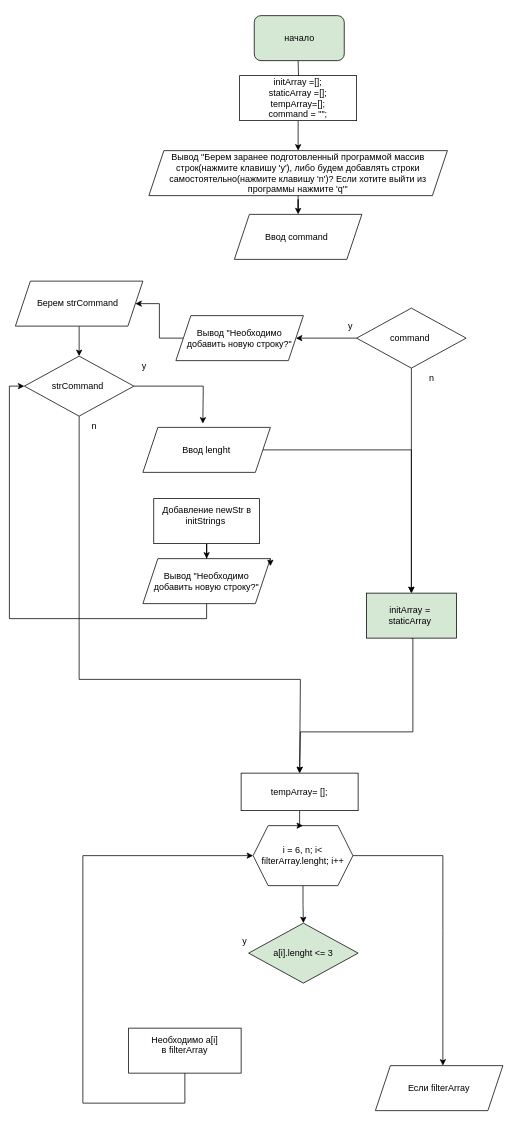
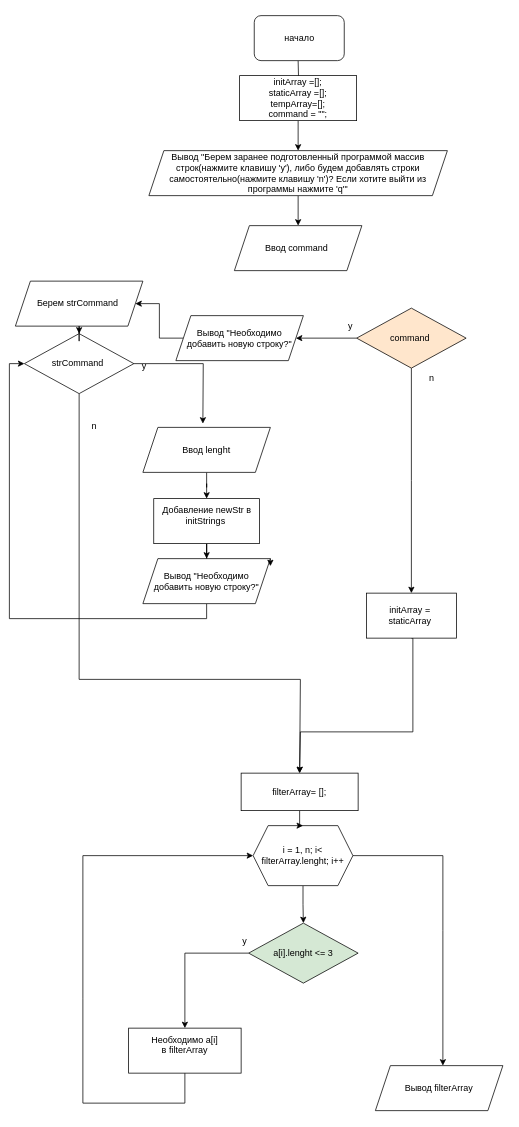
node "начало": fillcolor #d5e8d4 -> #ffffff
node "Ввод command": moved (298, 237) -> (298, 248)
node "command": fillcolor #ffffff -> #ffe6cc
node "strCommand": moved (79, 386) -> (79, 363)
edge "Ввод lenght" -> "initArray = staticArray": now "Ввод lenght" -> "Добавление newStr в initStrings"
node "initArray = staticArray": fillcolor #d5e8d4 -> #ffffff
node "tempArray= [];": label "tempArray= [];" -> "filterArray= [];"
node "i = 6, n; i< filterArray.lenght; i++": label "i = 6, n; i< filterArray.lenght; i++" -> "i = 1, n; i< filterArray.lenght; i++"
edge "a[i].lenght <= 3" -> "Необходимо a[i] в filterArray": added
node "Если filterArray": label "Если filterArray" -> "Вывод filterArray"
